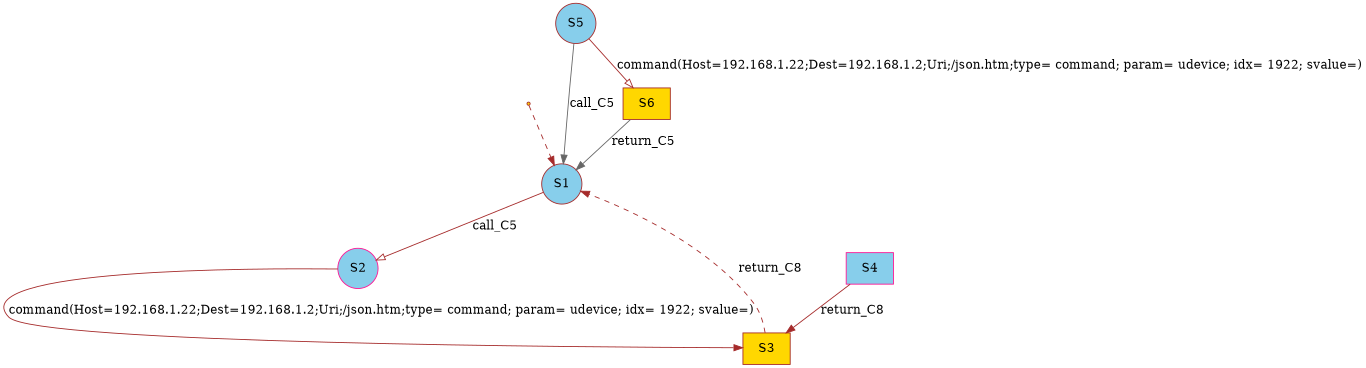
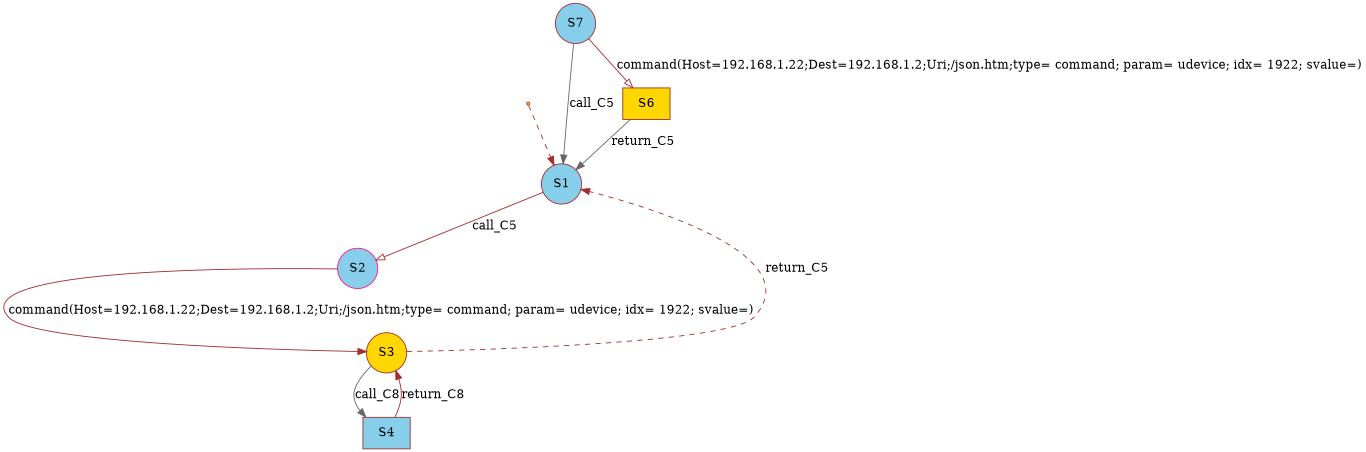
node "S5": label "S5" -> "S7"
edge "S3" -> "S1": label "return_C8" -> "return_C5"
node "S4": color deeppink -> brown
node "S3": shape box -> circle
edge "S3" -> "S4": added, label "call_C8"
